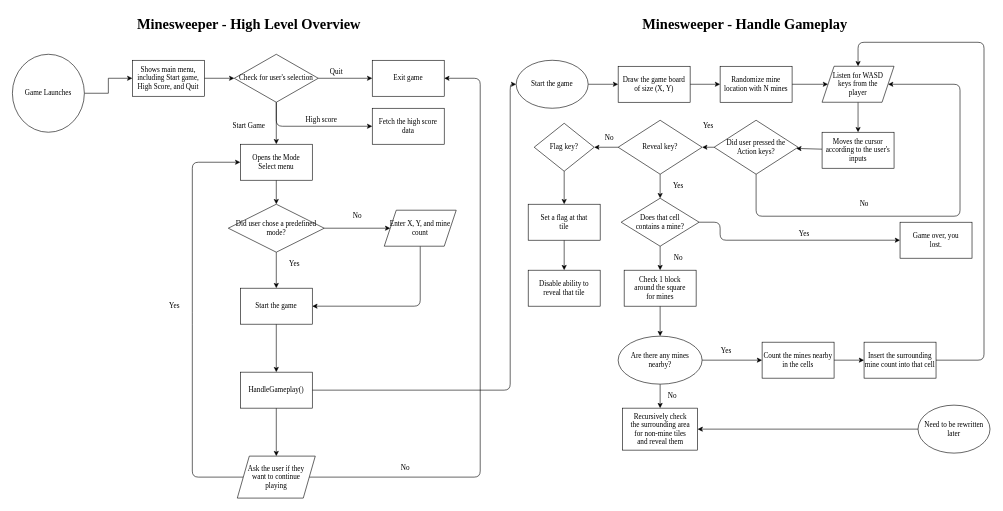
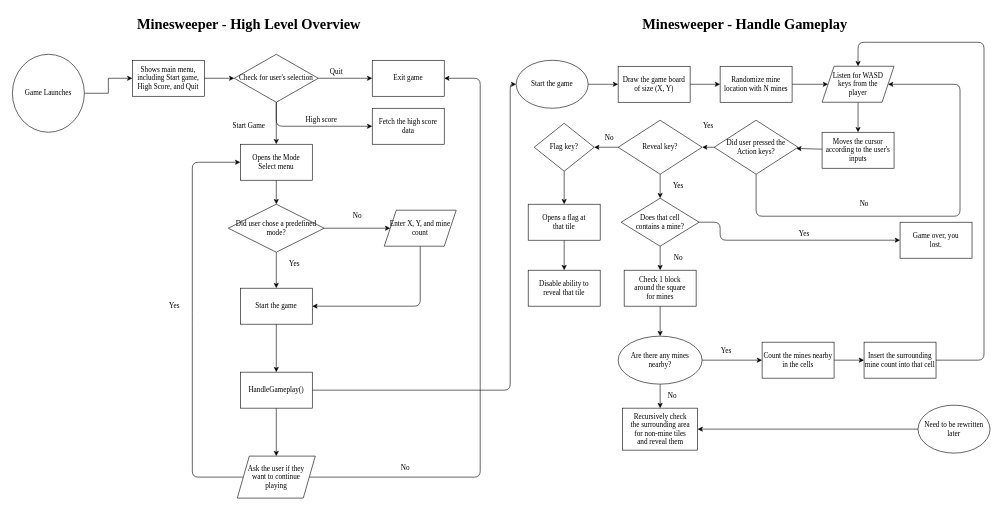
node "Set a flag at that tile": label "Set a flag at that tile" -> "Opens a flag at that tile"
